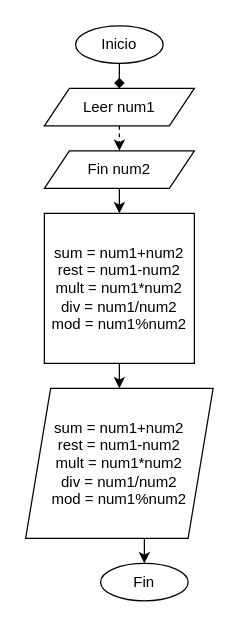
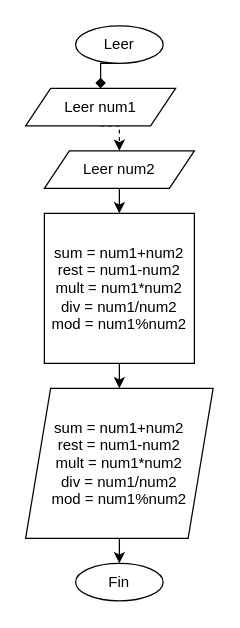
node "Inicio": label "Inicio" -> "Leer"
node "Leer num1": moved (119, 107) -> (101, 107)
node "Fin num2": label "Fin num2" -> "Leer num2"
node "Fin": moved (144, 582) -> (119, 582)
